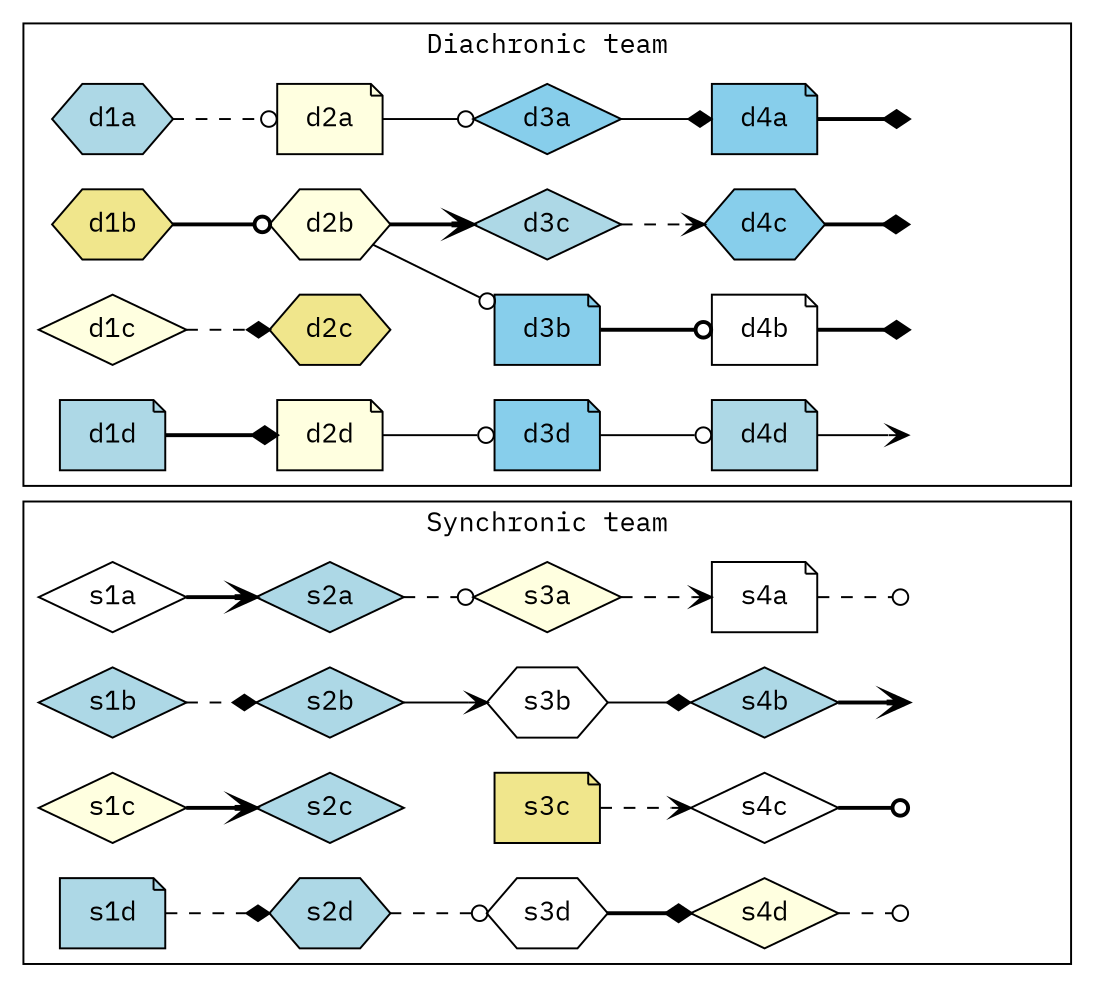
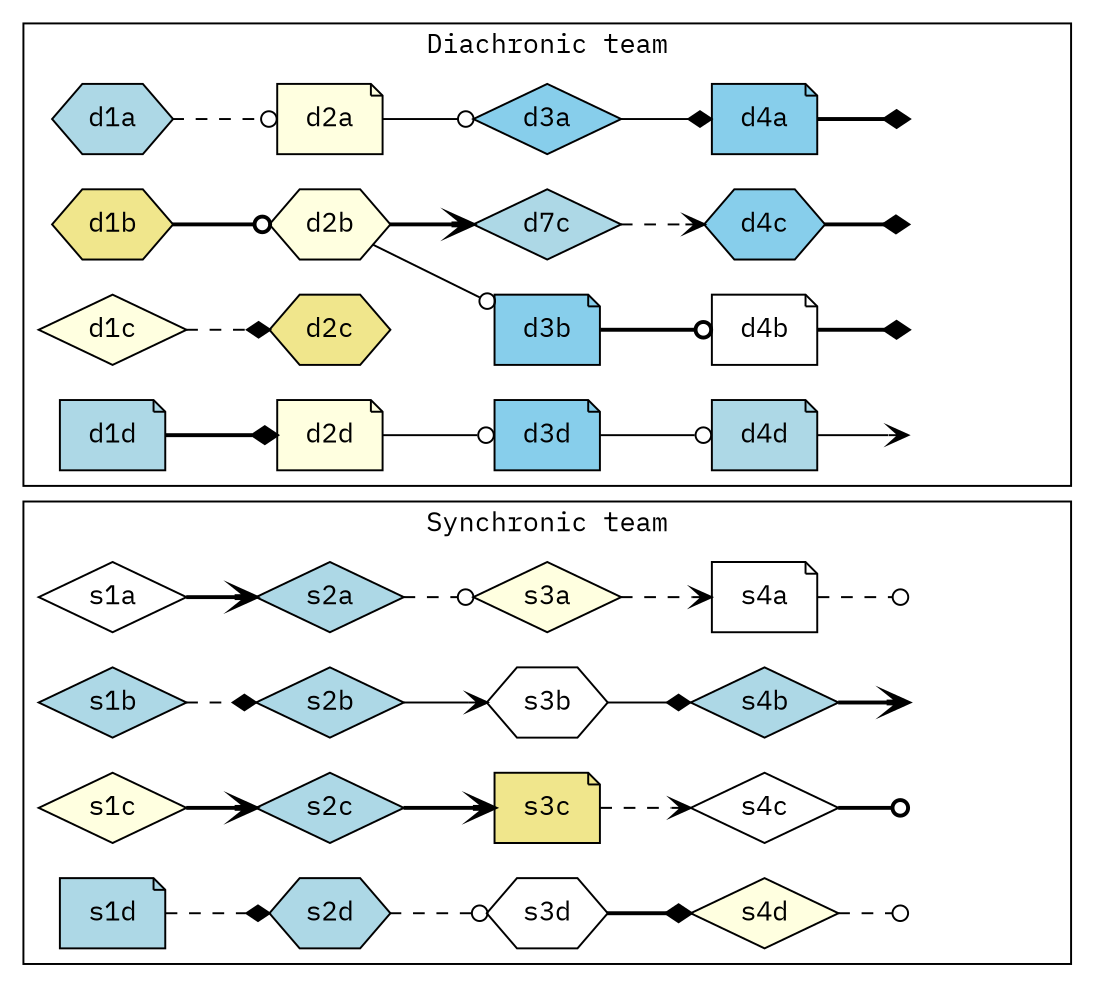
node "d3c": label "d3c" -> "d7c"
edge "s2c" -> "s3c": added
